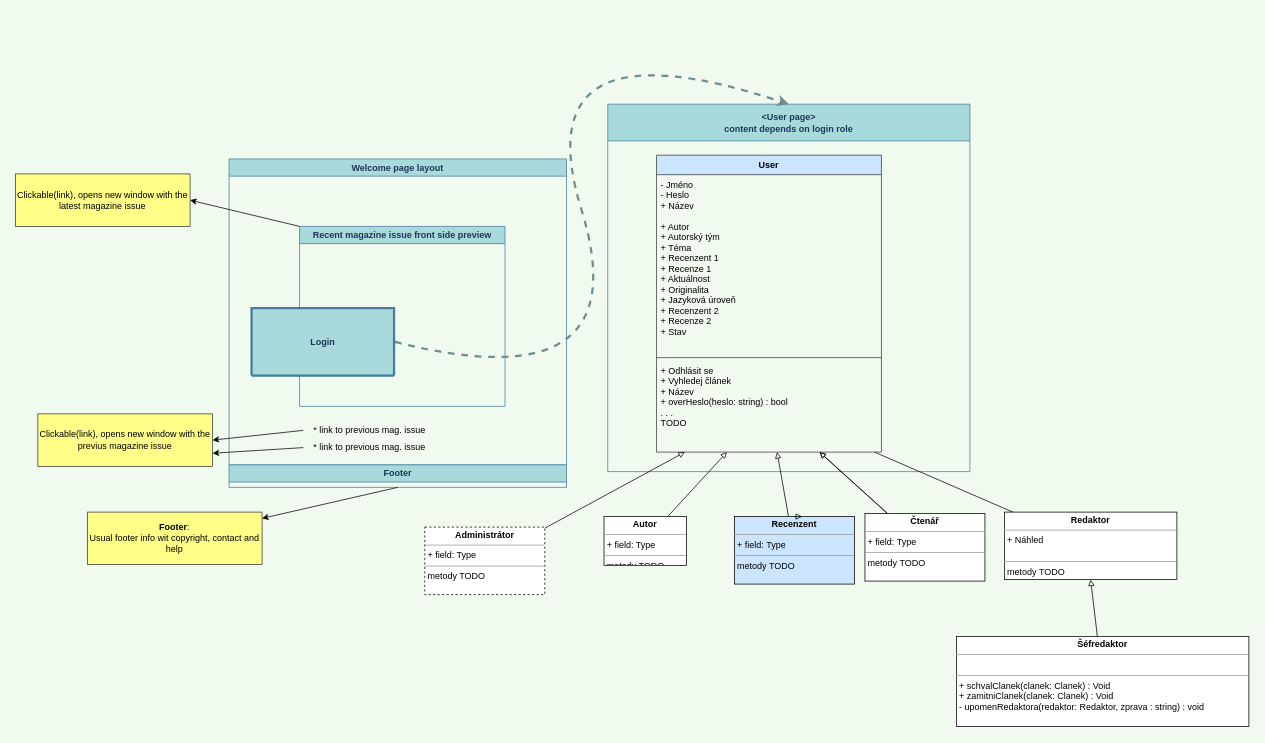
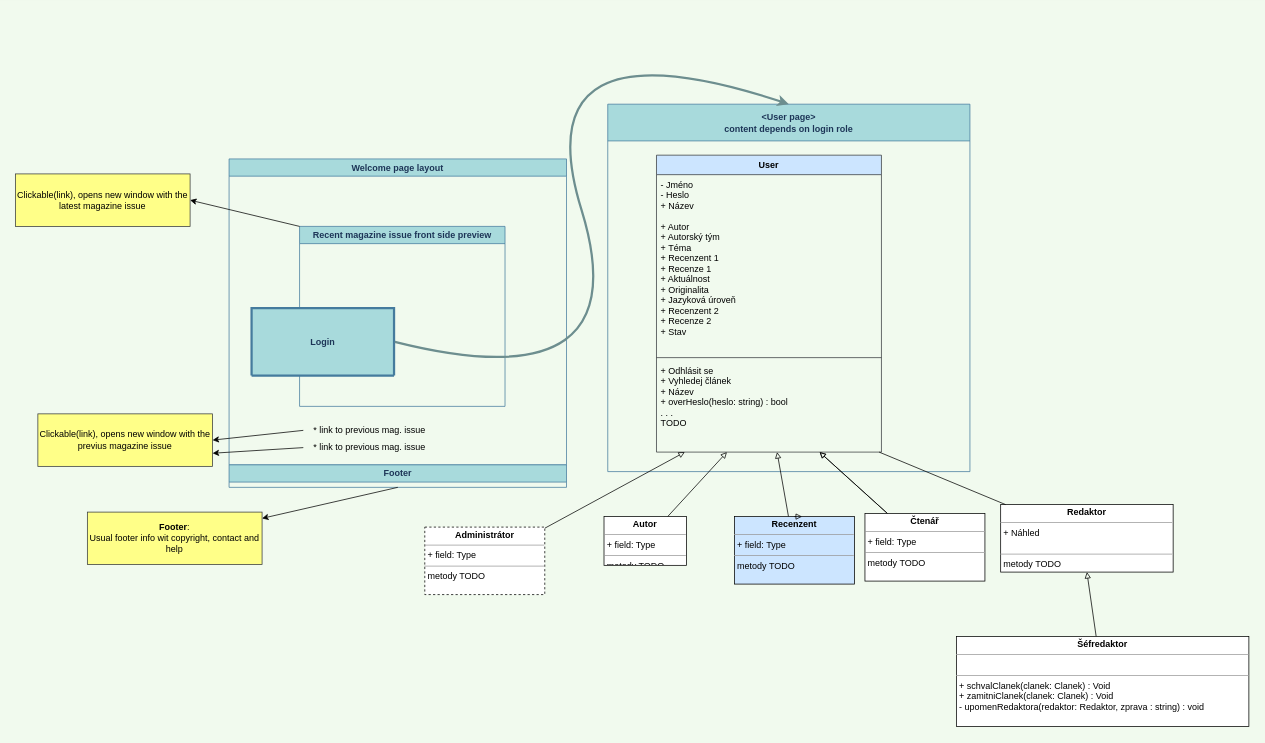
edge "Login" -> "<User page> content depends on login role": style dashed -> solid
node "Redaktor + Náhled metody TODO": moved (1091, 546) -> (1087, 538)
